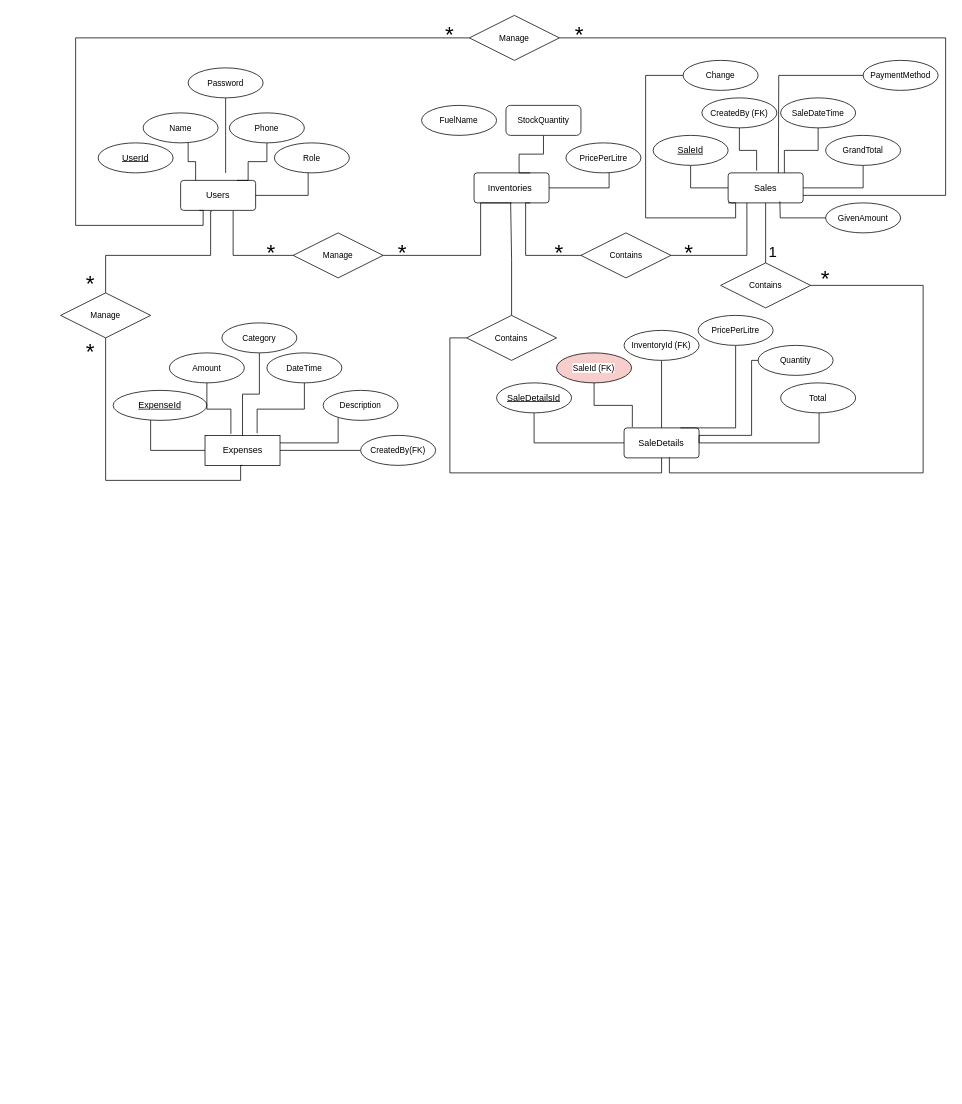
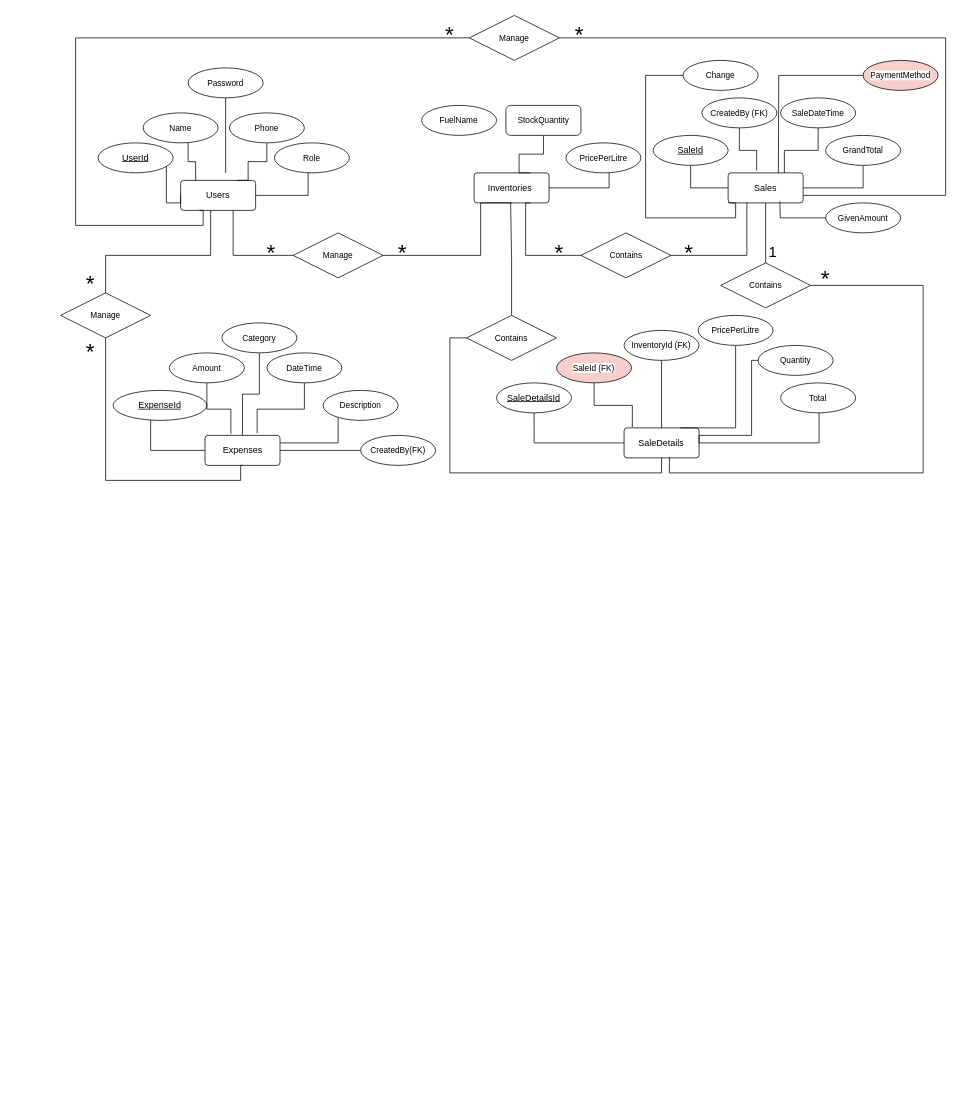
node "PaymentMethod": fillcolor #ffffff -> #f8cecc
edge "UserId" -- "Users": added
node "Expenses": shape rectangle -> rounded rectangle
